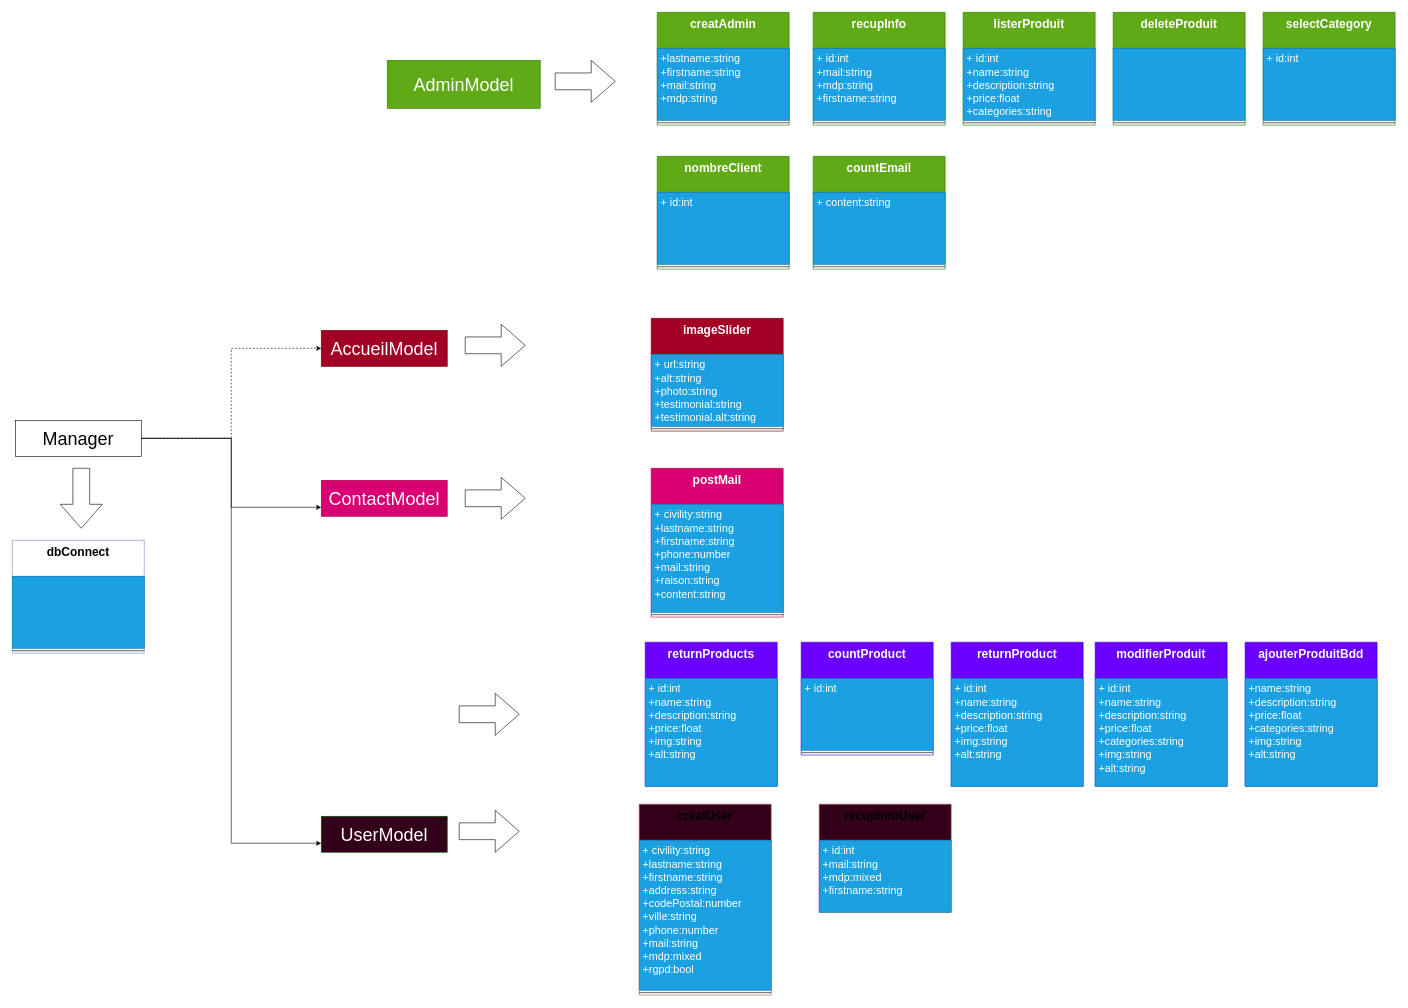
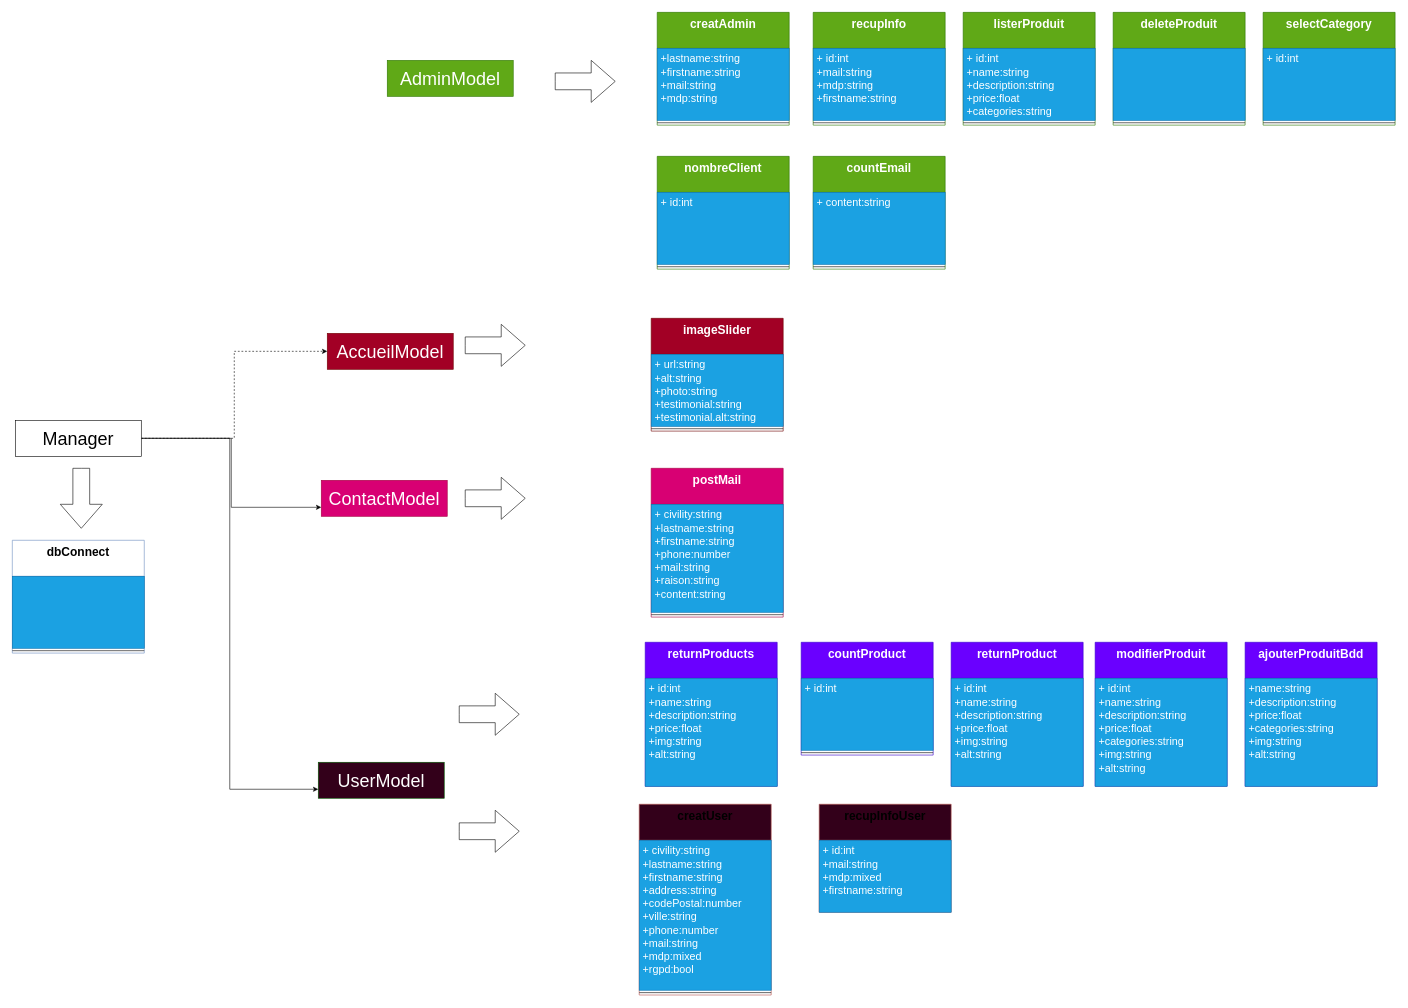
node "AdminModel": size 153x48 -> 126x36
node "AccueilModel": moved (384, 348) -> (390, 351)
node "UserModel": moved (384, 834) -> (381, 780)
